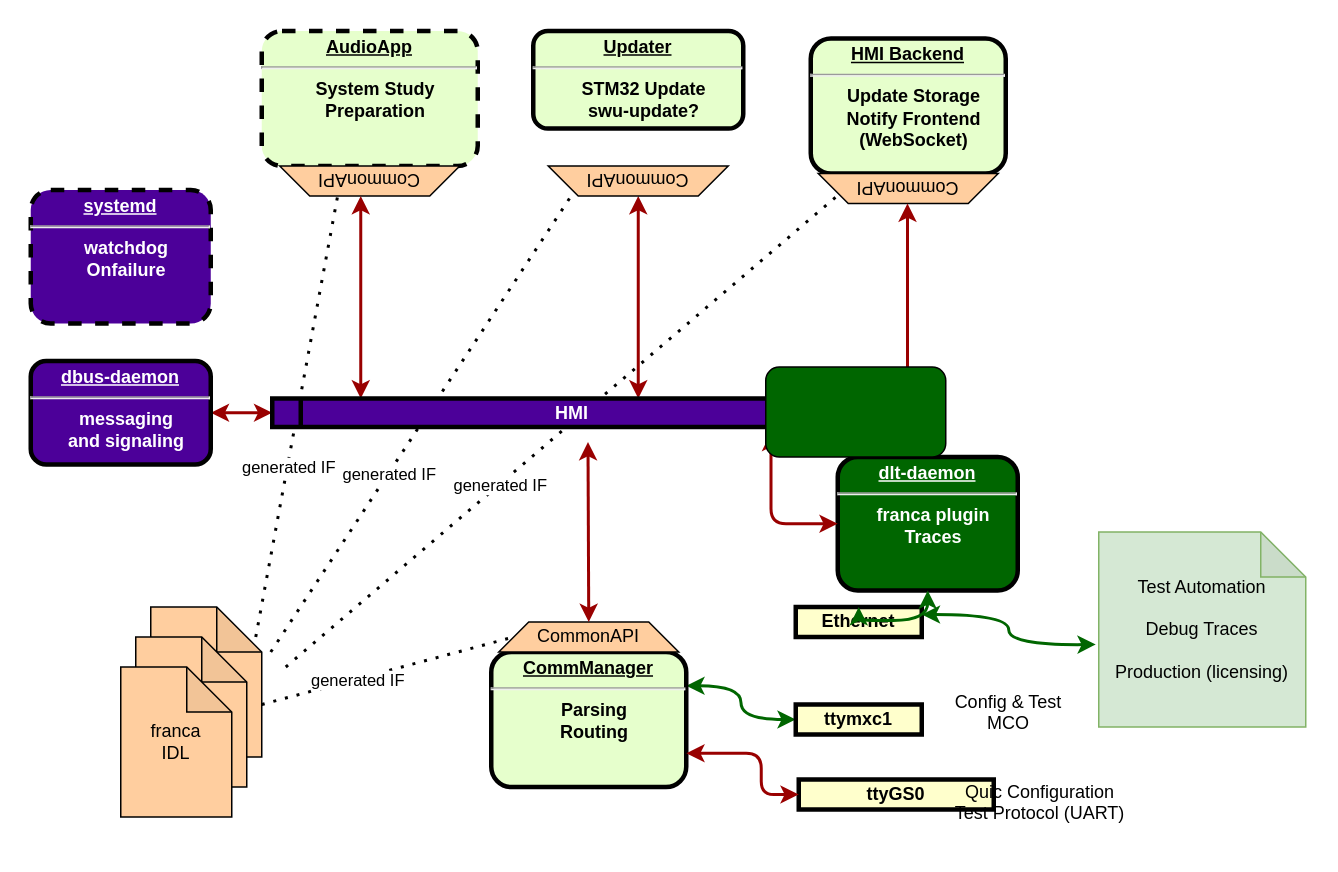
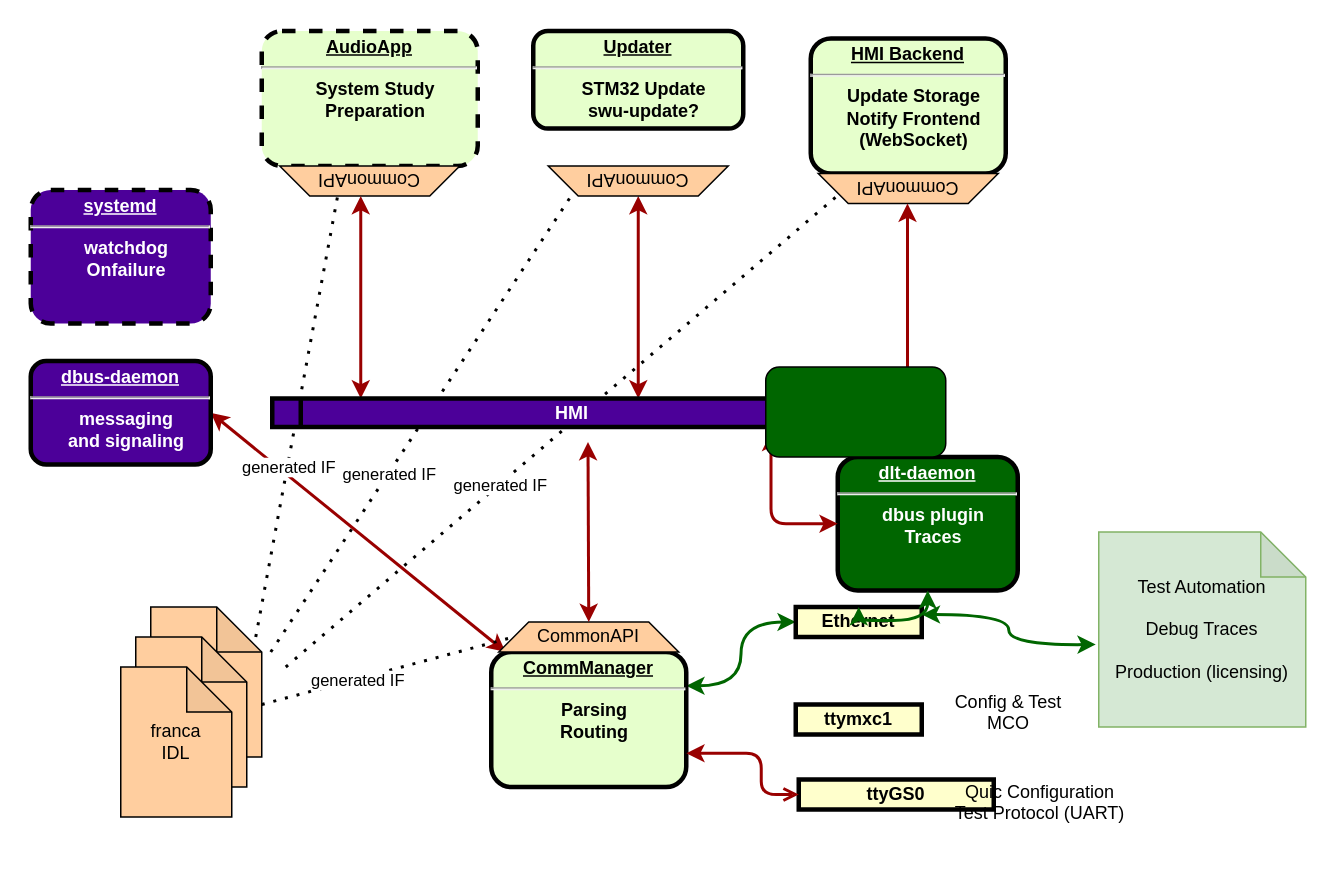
edge "dbus-daemon messaging and signaling" -- "HMI": now "dbus-daemon messaging and signaling" -- "CommManager Parsing Routing"
node "dlt-daemon franca plugin Traces": label "dlt-daemon franca plugin Traces" -> "dlt-daemon dbus plugin Traces"
edge "CommManager Parsing Routing" -- "ttymxc1": now "CommManager Parsing Routing" -- "Ethernet"
edge "CommManager Parsing Routing" -- "ttyGS0": arrowhead classic -> open
